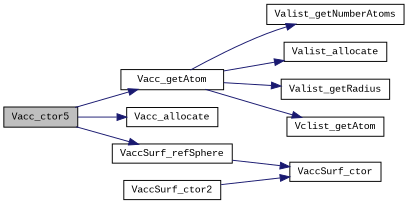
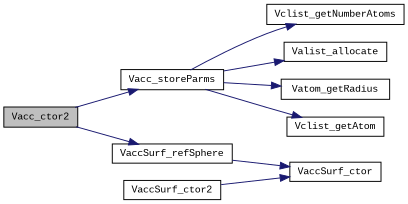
node "Valist_getNumberAtoms": label "Valist_getNumberAtoms" -> "Vclist_getNumberAtoms"
node "Vacc_getAtom": label "Vacc_getAtom" -> "Vacc_storeParms"
node "Valist_getRadius": label "Valist_getRadius" -> "Vatom_getRadius"
node "Vacc_ctor5": label "Vacc_ctor5" -> "Vacc_ctor2"
node "Vacc_allocate": removed
